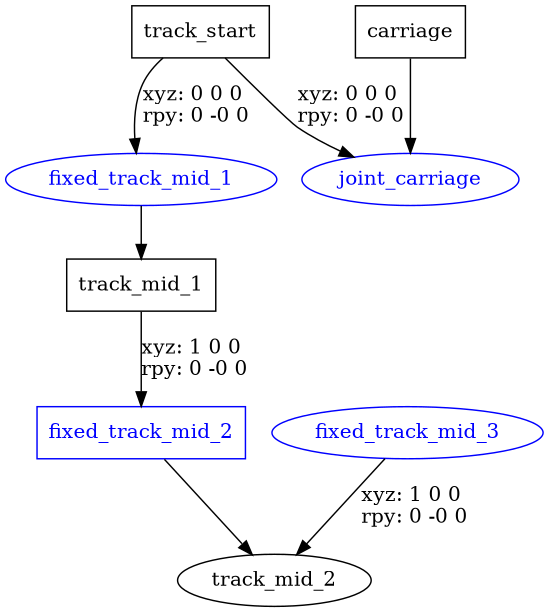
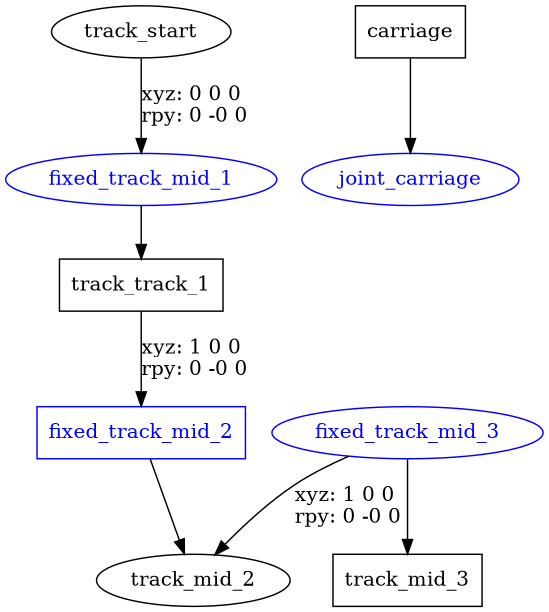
node "track_start": shape box -> ellipse
edge "track_start" -> "joint_carriage": removed, label "xyz: 0 0 0 rpy: 0 -0 0"
node "track_mid_1": label "track_mid_1" -> "track_track_1"
node "track_mid_3": added
